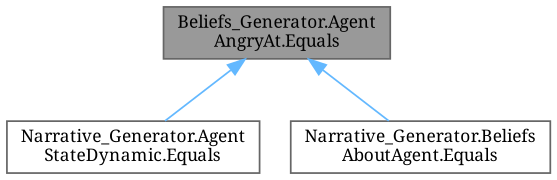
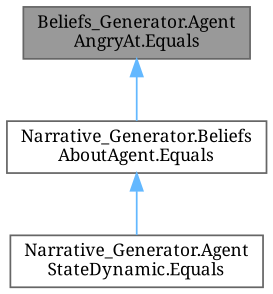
edge "Narrative_Generator.Agent StateDynamic.Equals" -> "Beliefs_Generator.Agent AngryAt.Equals": now "Narrative_Generator.Agent StateDynamic.Equals" -> "Narrative_Generator.Beliefs AboutAgent.Equals"
